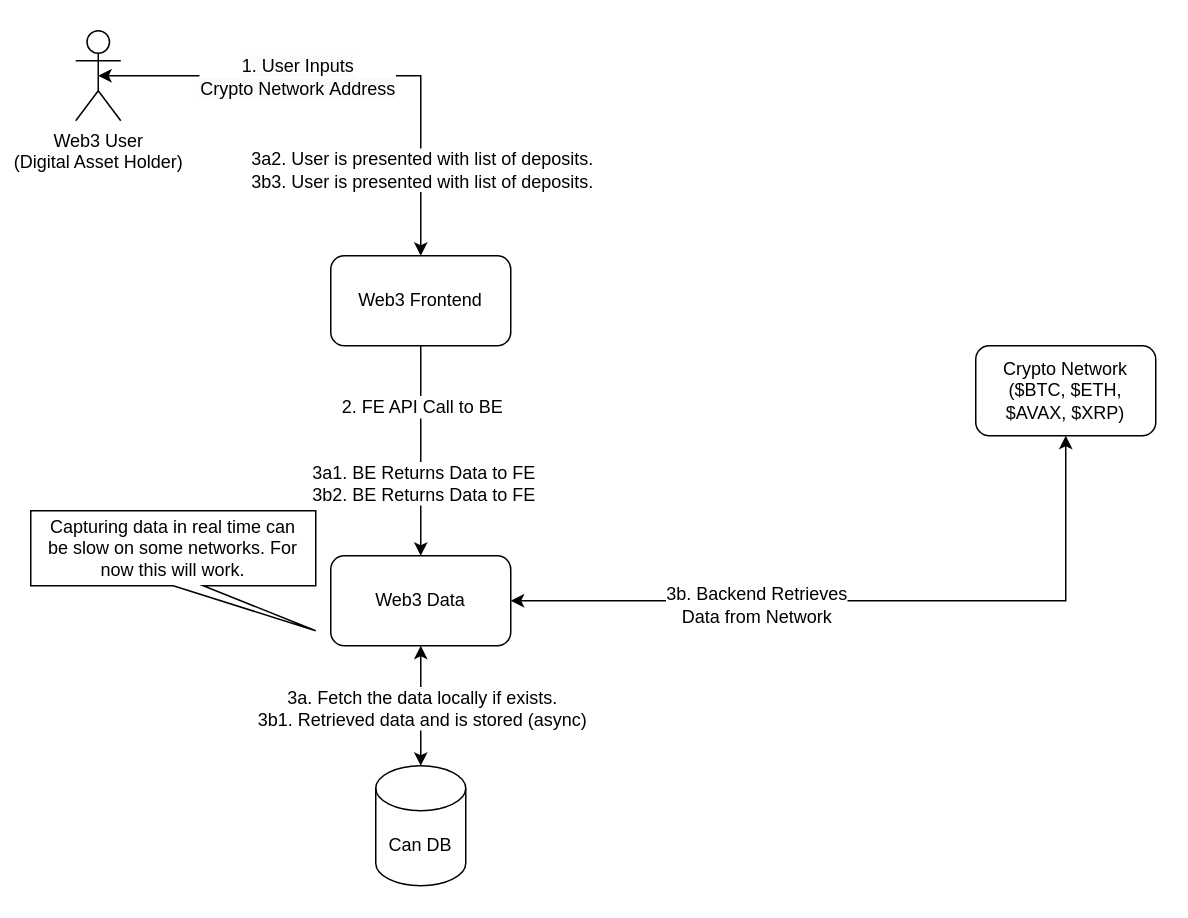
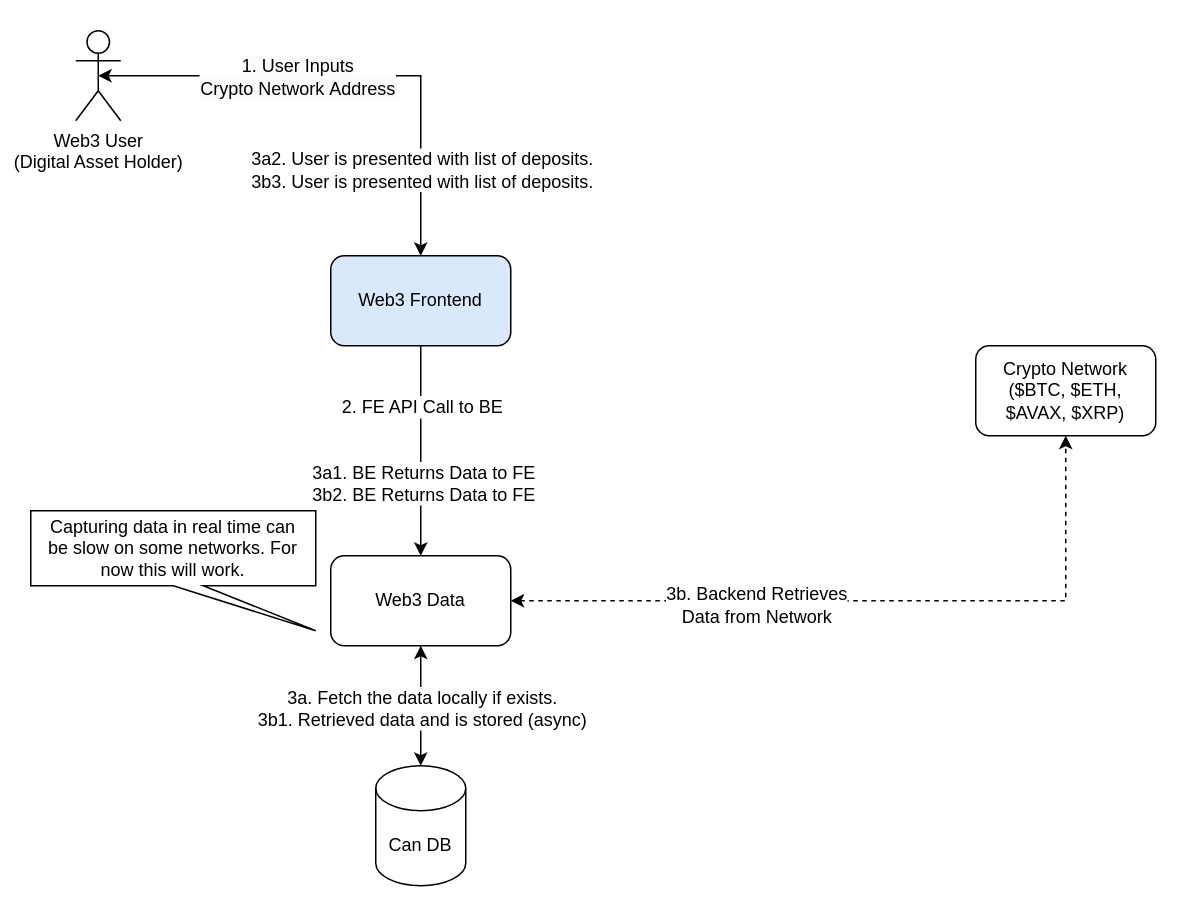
node "Web3 Frontend": fillcolor #ffffff -> #dae8fc
edge "Crypto Network ($BTC, $ETH, $AVAX, $XRP)" -- "Web3 Data": style solid -> dashed
